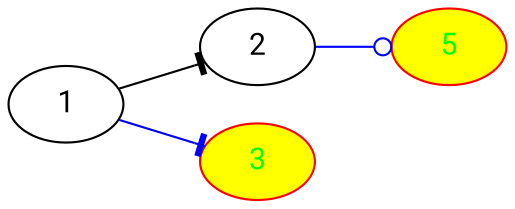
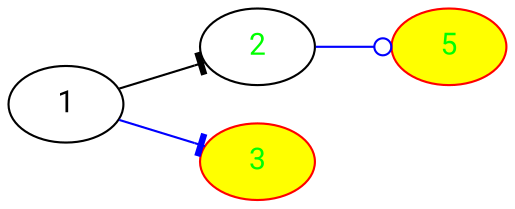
node "2": fontcolor black -> green
